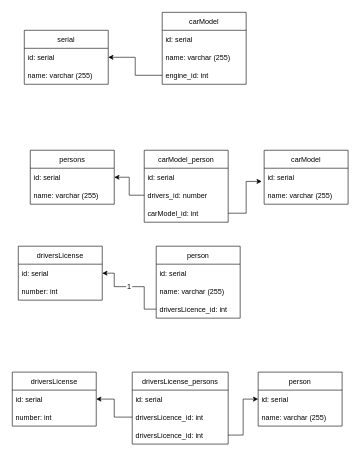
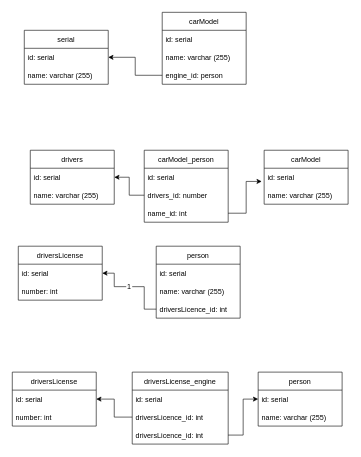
node "engine_id: int": label "engine_id: int" -> "engine_id: person"
node "persons": label "persons" -> "drivers"
node "carModel_id: int": label "carModel_id: int" -> "name_id: int"
node "driversLicense_persons": label "driversLicense_persons" -> "driversLicense_engine"
